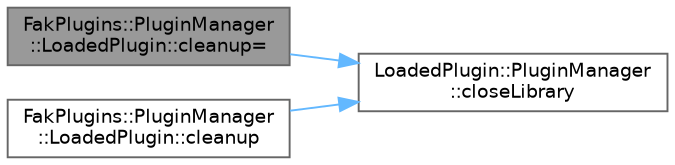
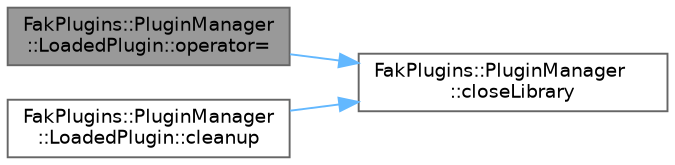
node "FakPlugins::PluginManager ::LoadedPlugin::cleanup=": label "FakPlugins::PluginManager ::LoadedPlugin::cleanup=" -> "FakPlugins::PluginManager ::LoadedPlugin::operator="
node "LoadedPlugin::PluginManager ::closeLibrary": label "LoadedPlugin::PluginManager ::closeLibrary" -> "FakPlugins::PluginManager ::closeLibrary"
